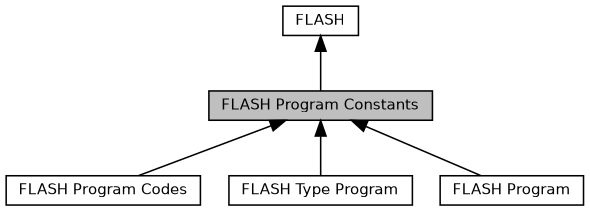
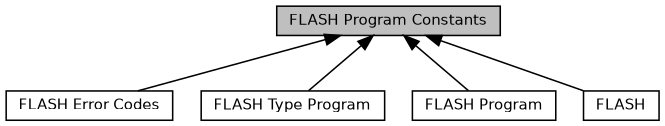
edge "FLASH Program Constants" -> "FLASH": reversed
node "FLASH Program Codes": label "FLASH Program Codes" -> "FLASH Error Codes"
